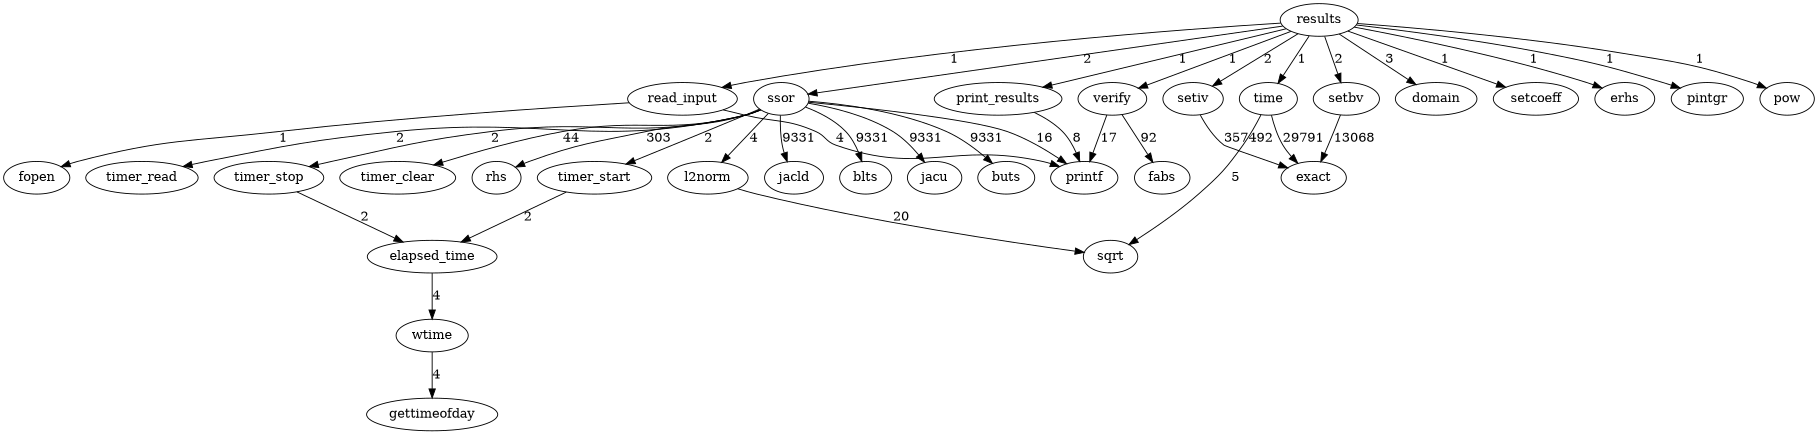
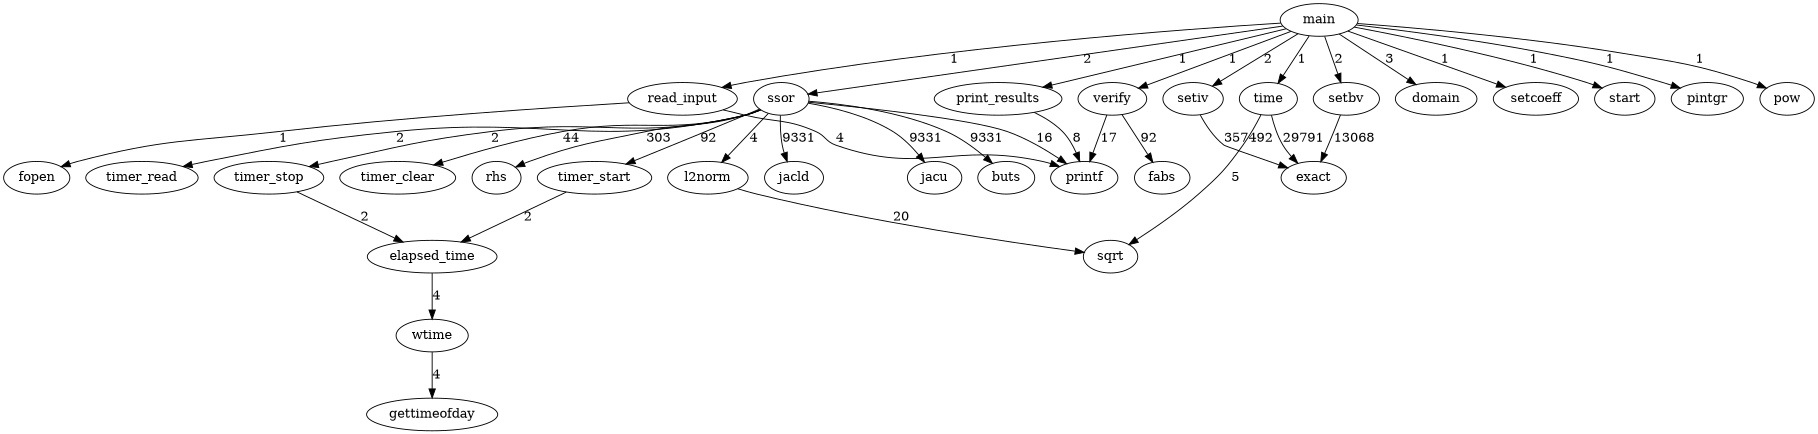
node "results": label "results" -> "main"
node "erhs": label "erhs" -> "start"
edge "ssor" -> "timer_start": label "2" -> "92"
node "blts": removed
